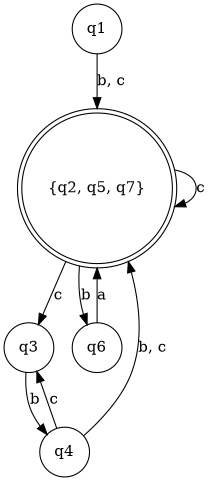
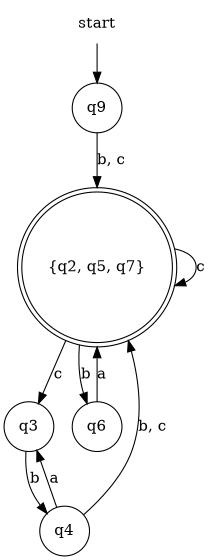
node "start": added
node "q1": label "q1" -> "q9"
edge "q4" -> "q3": label "c" -> "a"
